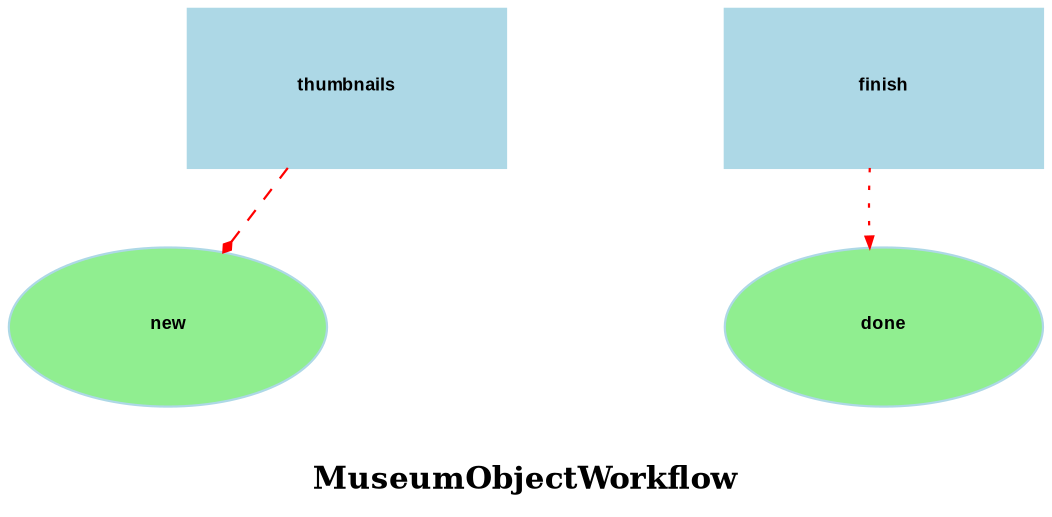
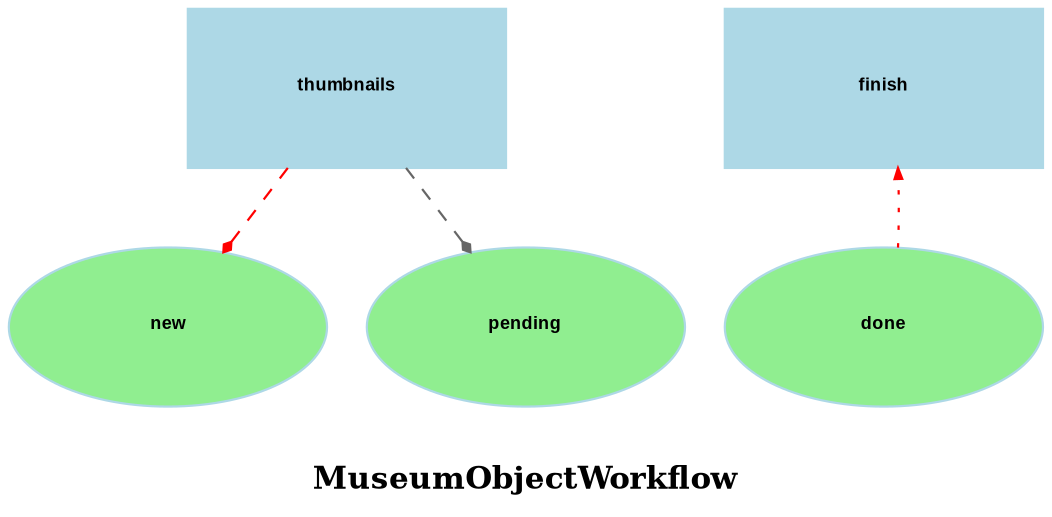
edge "finish" -> "done": reversed
node "pending": added
